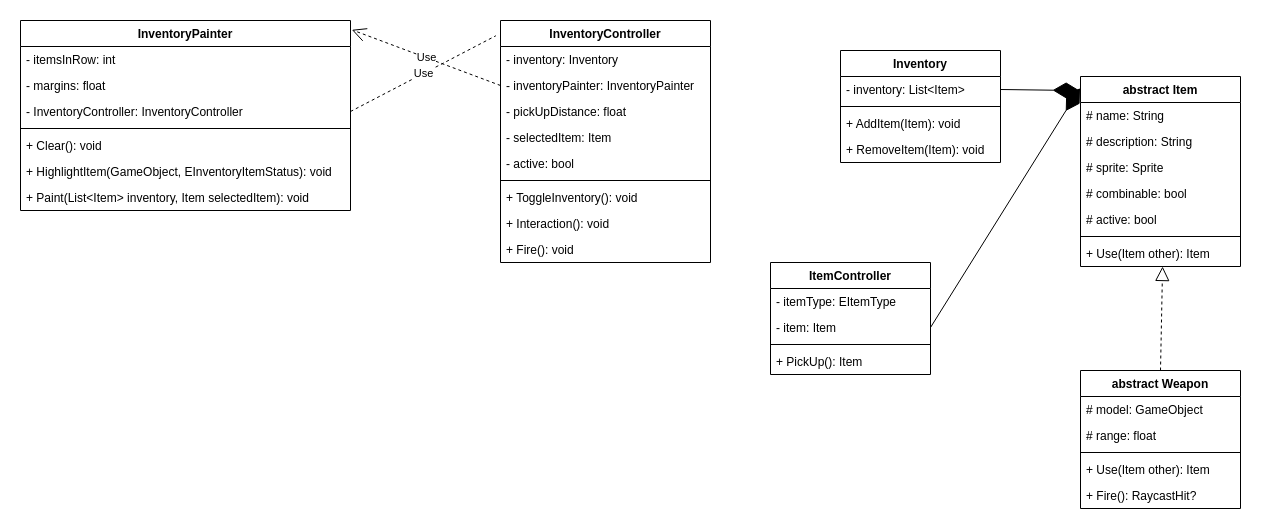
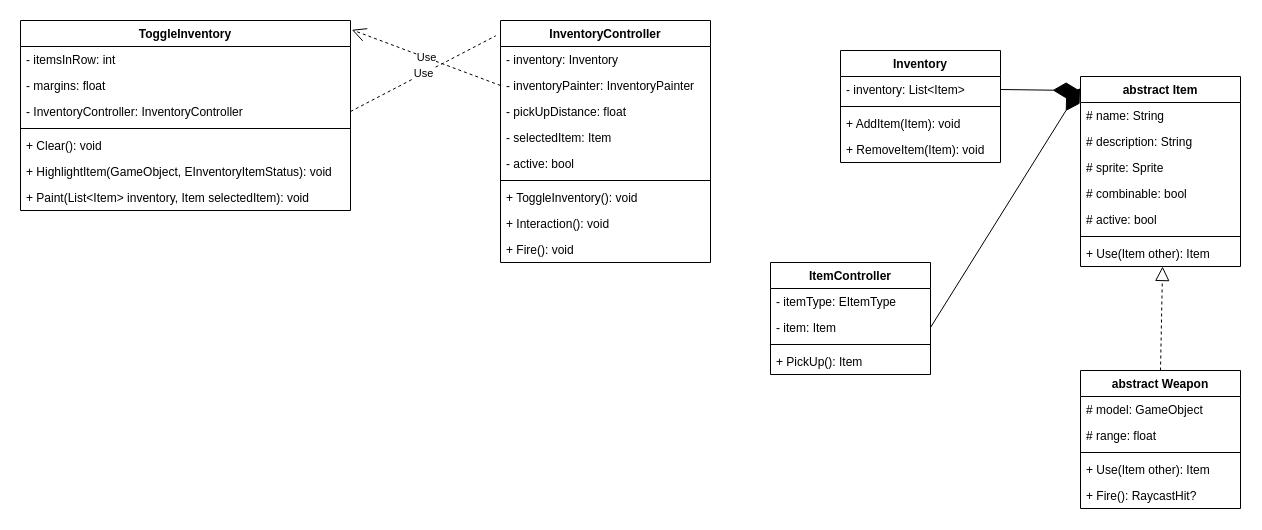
node "InventoryPainter": label "InventoryPainter" -> "ToggleInventory"
